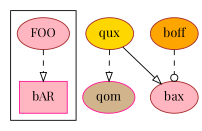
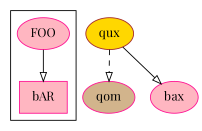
node "FOO": color brown -> deeppink
node "boff": removed
edge "FOO" -> "bAR": style dashed -> solid
node "bax": color brown -> deeppink
